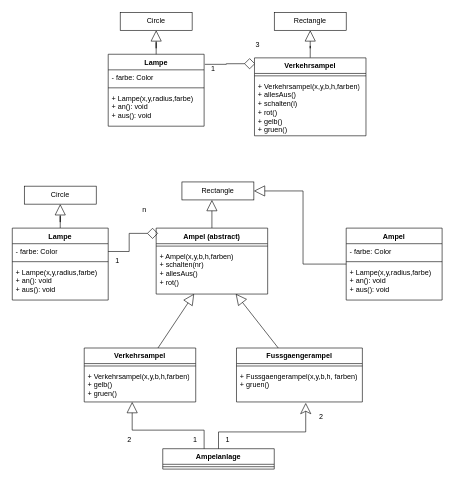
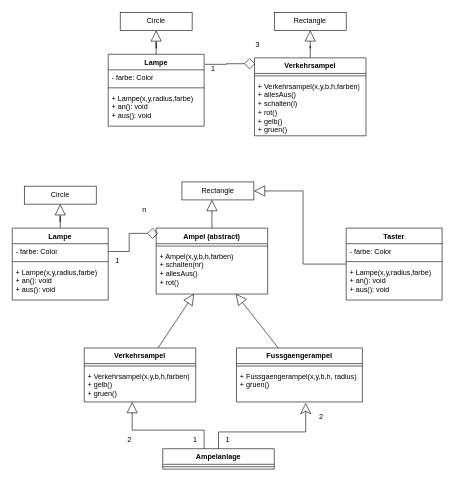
node "Ampel": label "Ampel" -> "Taster"
node "+ Fussgaengerampel(x,y,b,h, farben) + gruen()": label "+ Fussgaengerampel(x,y,b,h, farben) + gruen()" -> "+ Fussgaengerampel(x,y,b,h, radius) + gruen()"
